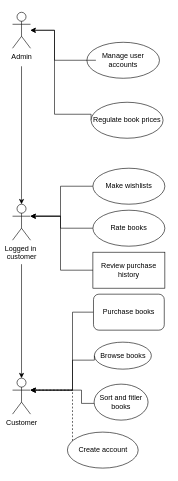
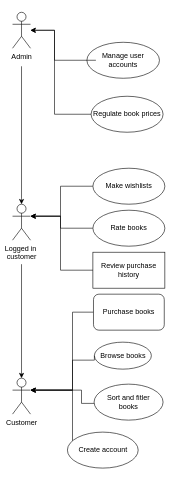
node "Regulate book prices": moved (127, 120) -> (127, 114)
node "Sort and fitler books": size 54x36 -> 69x36
edge "Create account" -> "Customer": style dashed -> solid
